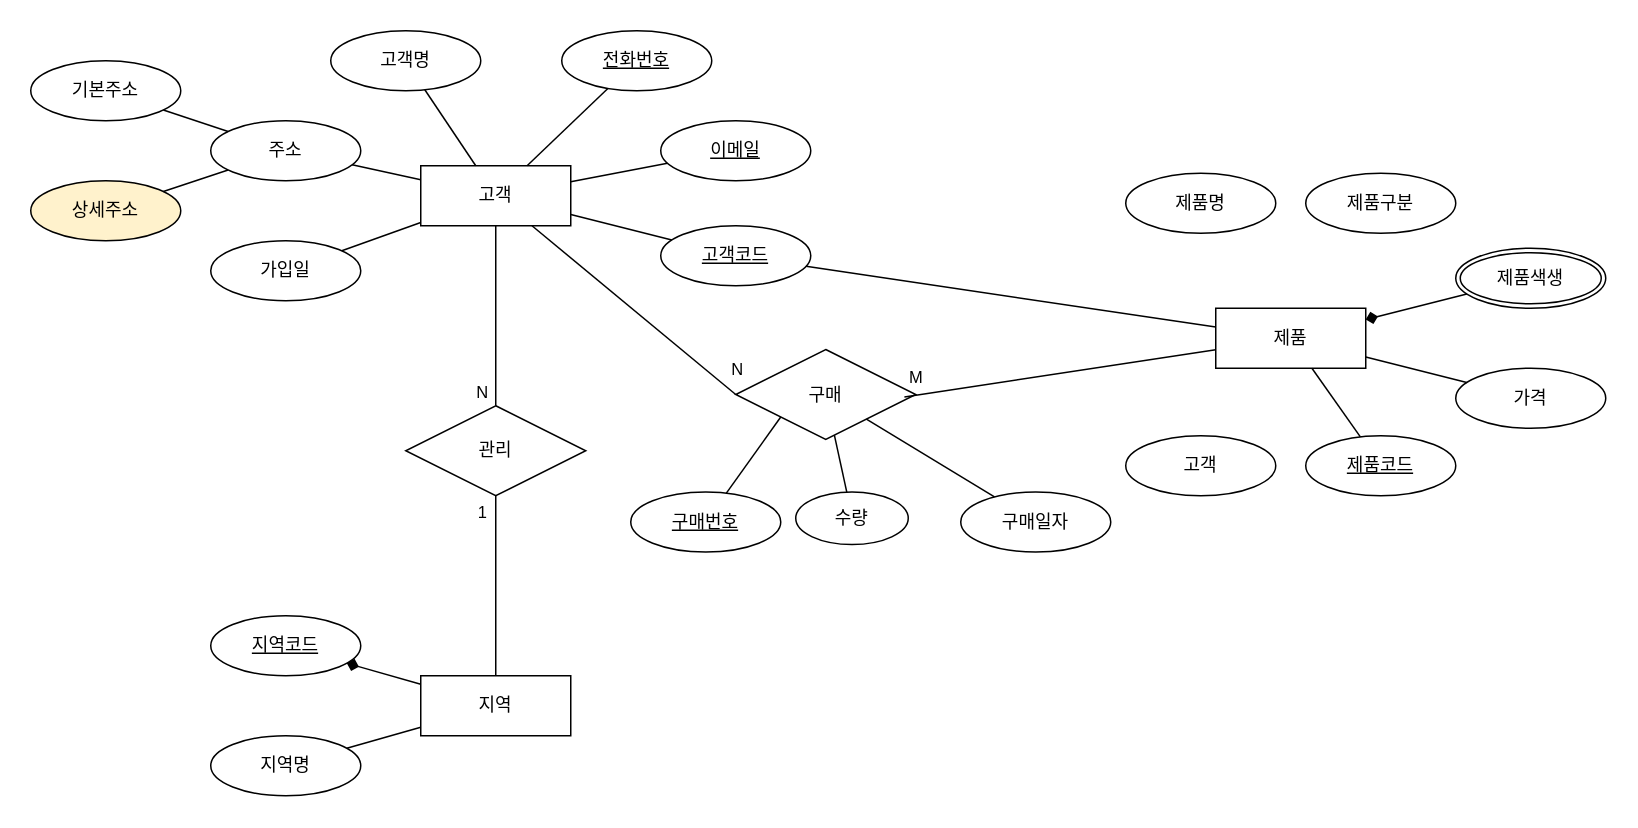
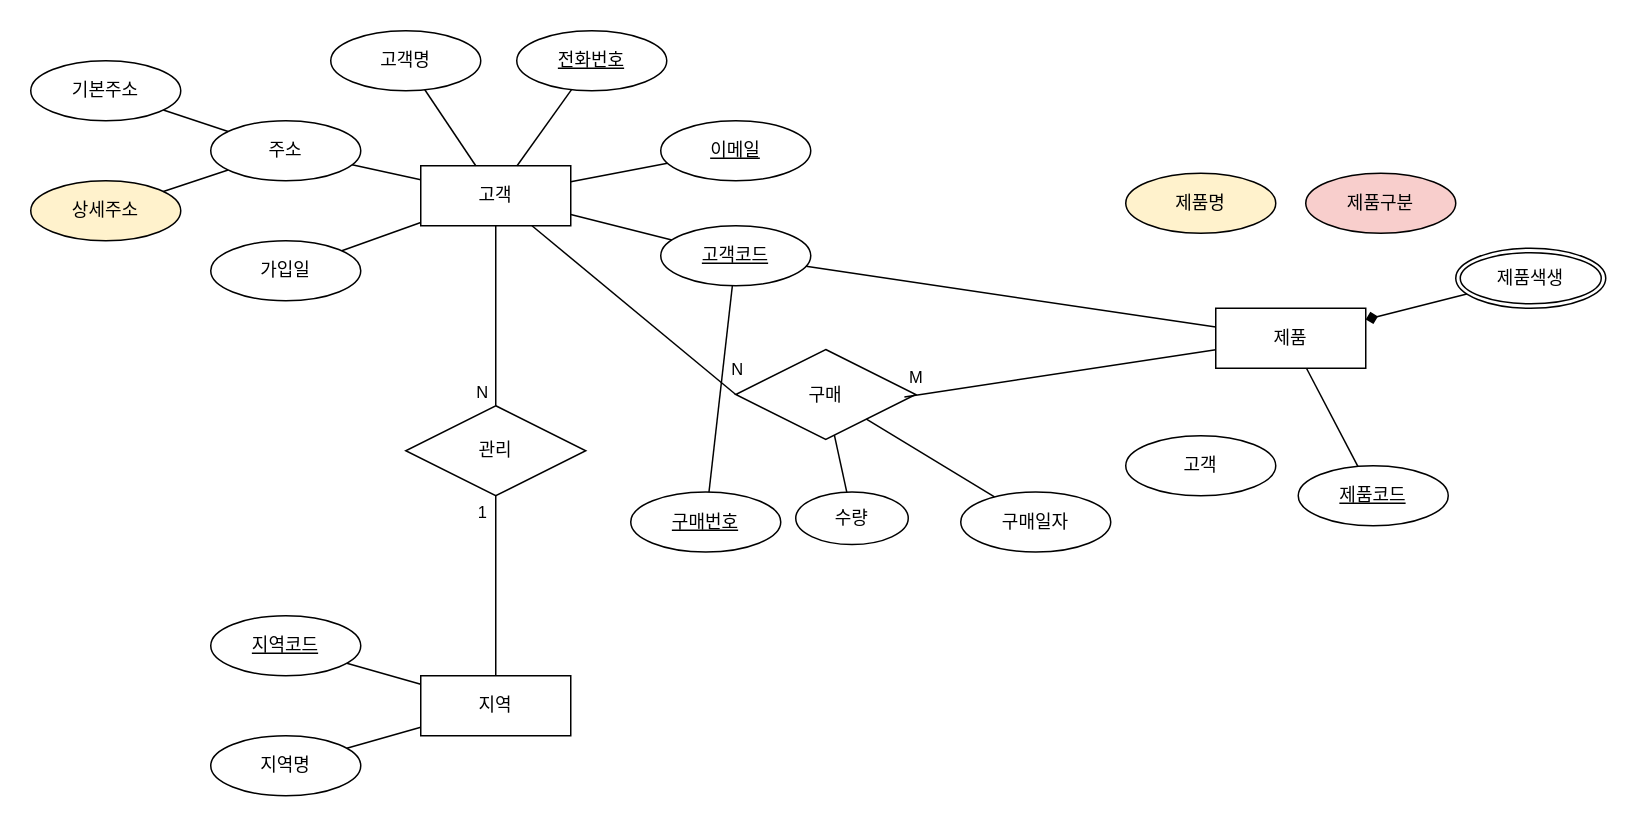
node "전화번호": moved (637, 61) -> (592, 61)
node "제품명": fillcolor #ffffff -> #fff2cc
node "제품구분": fillcolor #ffffff -> #f8cecc
edge "제품" -- "가격": removed
node "가격": removed
edge "구매" -- "구매번호": now "고객코드" -- "구매번호"
node "제품코드": moved (1381, 466) -> (1373, 496)
edge "지역" -> "지역코드": arrowhead diamond -> none
